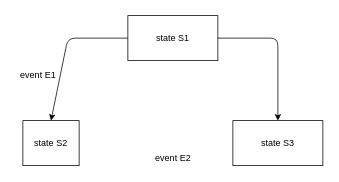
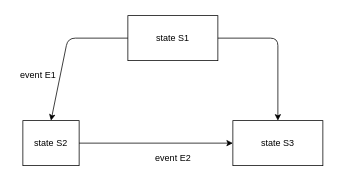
edge "state S2" -> "state S3": added
